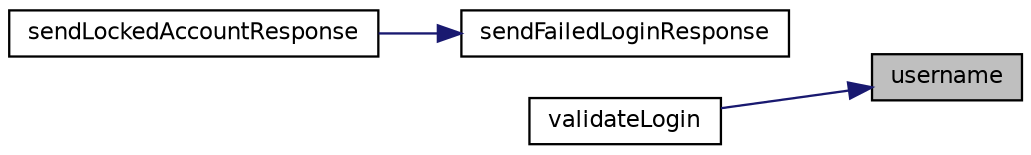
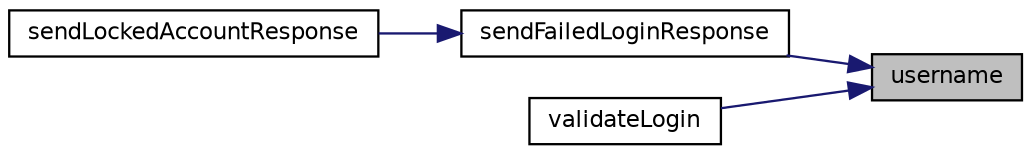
edge "sendFailedLoginResponse" -> "username": added
